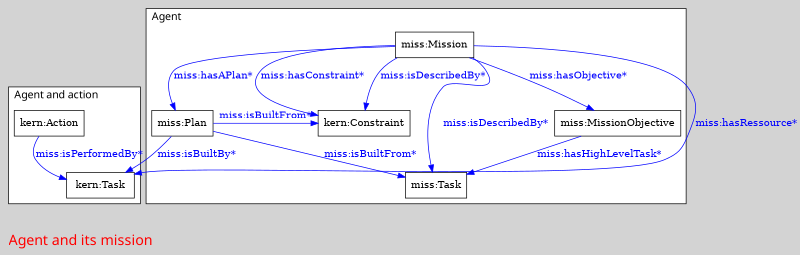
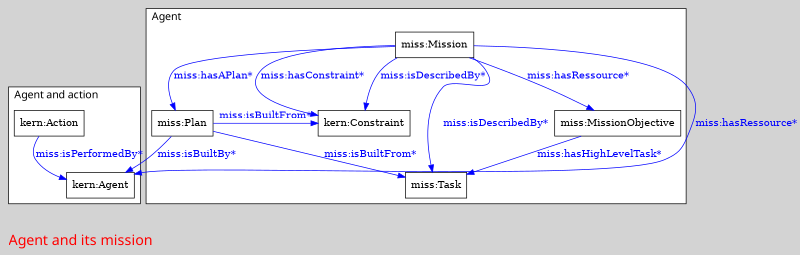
edge "miss:Mission" -> "miss:MissionObjective": label "miss:hasObjective*" -> "miss:hasRessource*"
node "kern:Task": label "kern:Task" -> "kern:Agent"
